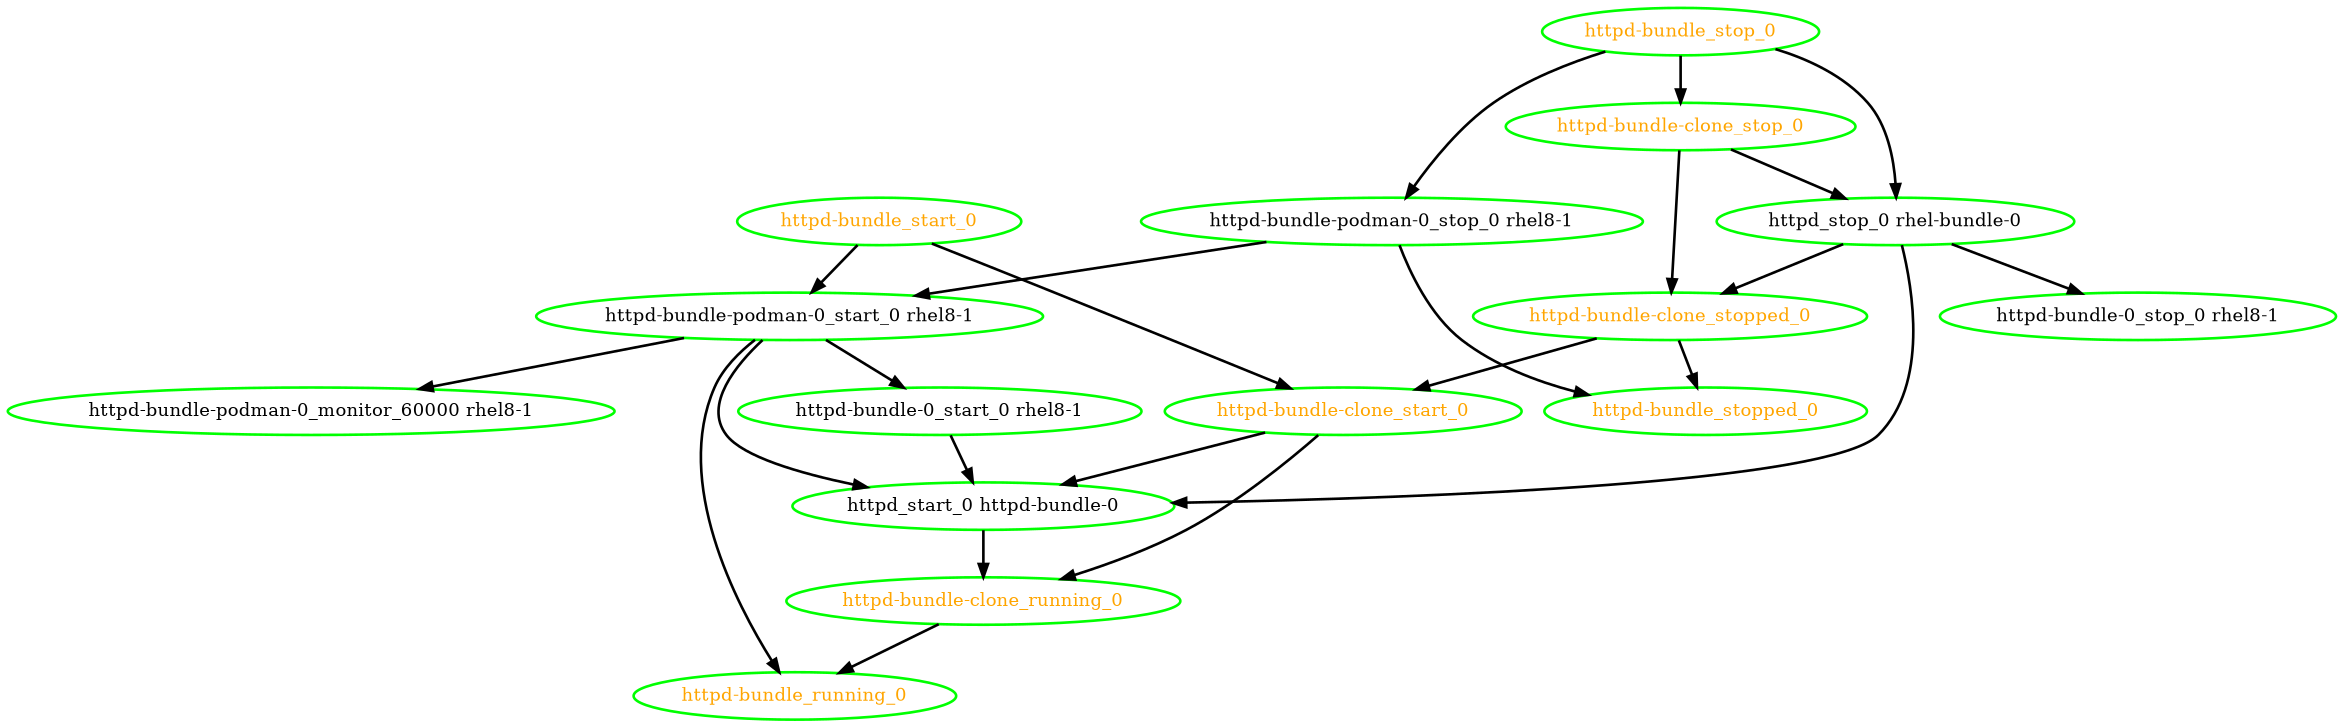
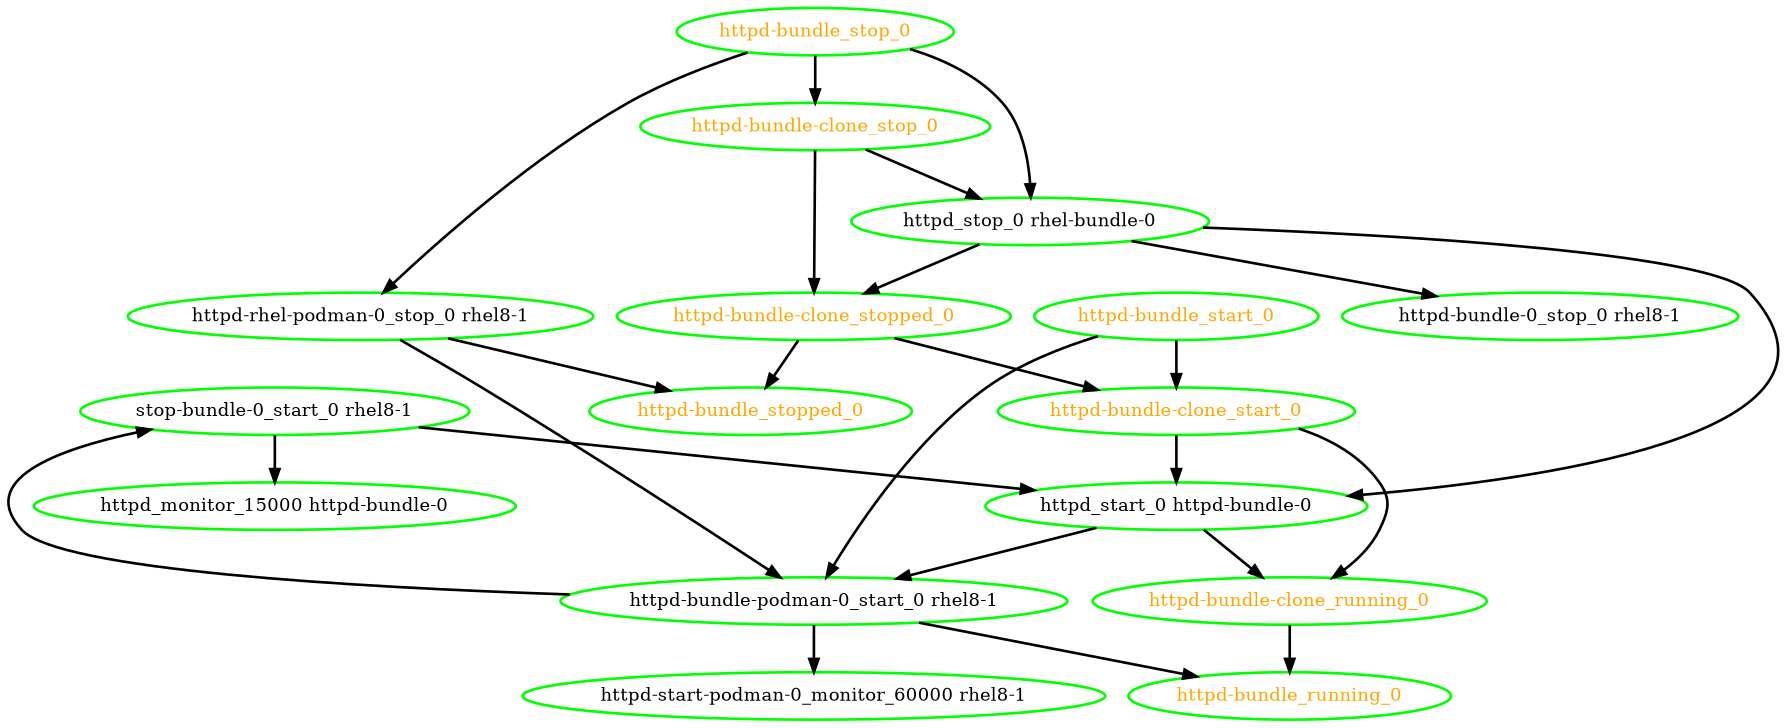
node "httpd-bundle-podman-0_stop_0 rhel8-1": label "httpd-bundle-podman-0_stop_0 rhel8-1" -> "httpd-rhel-podman-0_stop_0 rhel8-1"
node "httpd-bundle-podman-0_monitor_60000 rhel8-1": label "httpd-bundle-podman-0_monitor_60000 rhel8-1" -> "httpd-start-podman-0_monitor_60000 rhel8-1"
node "httpd-bundle-0_start_0 rhel8-1": label "httpd-bundle-0_start_0 rhel8-1" -> "stop-bundle-0_start_0 rhel8-1"
edge "httpd-bundle-podman-0_start_0 rhel8-1" -> "httpd_start_0 httpd-bundle-0": reversed
node "httpd_monitor_15000 httpd-bundle-0": added
